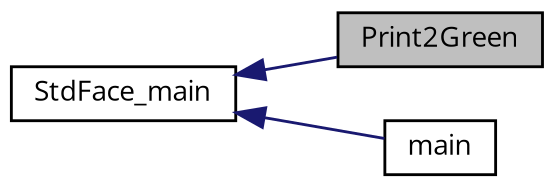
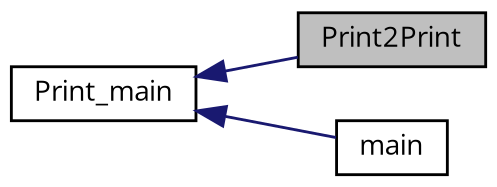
node "Print2Green": label "Print2Green" -> "Print2Print"
node "StdFace_main": label "StdFace_main" -> "Print_main"
